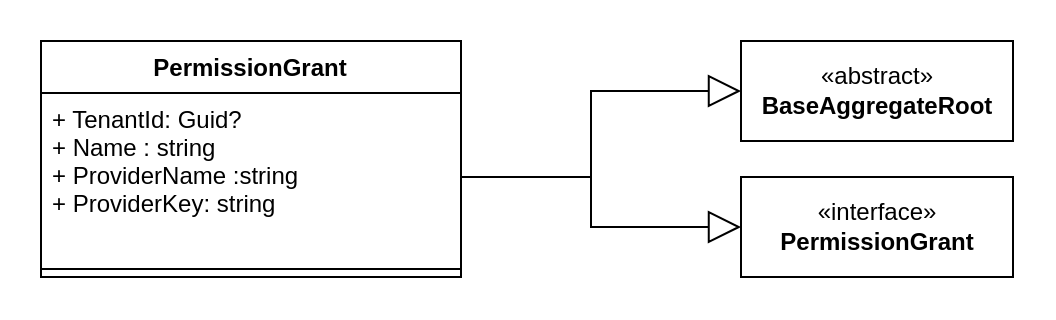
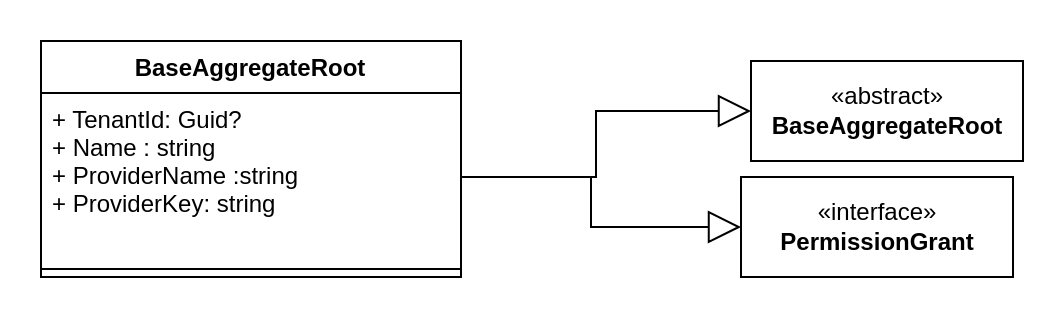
node "PermissionGrant": label "PermissionGrant" -> "BaseAggregateRoot"
node "«abstract» BaseAggregateRoot": moved (877, 91) -> (887, 111)
